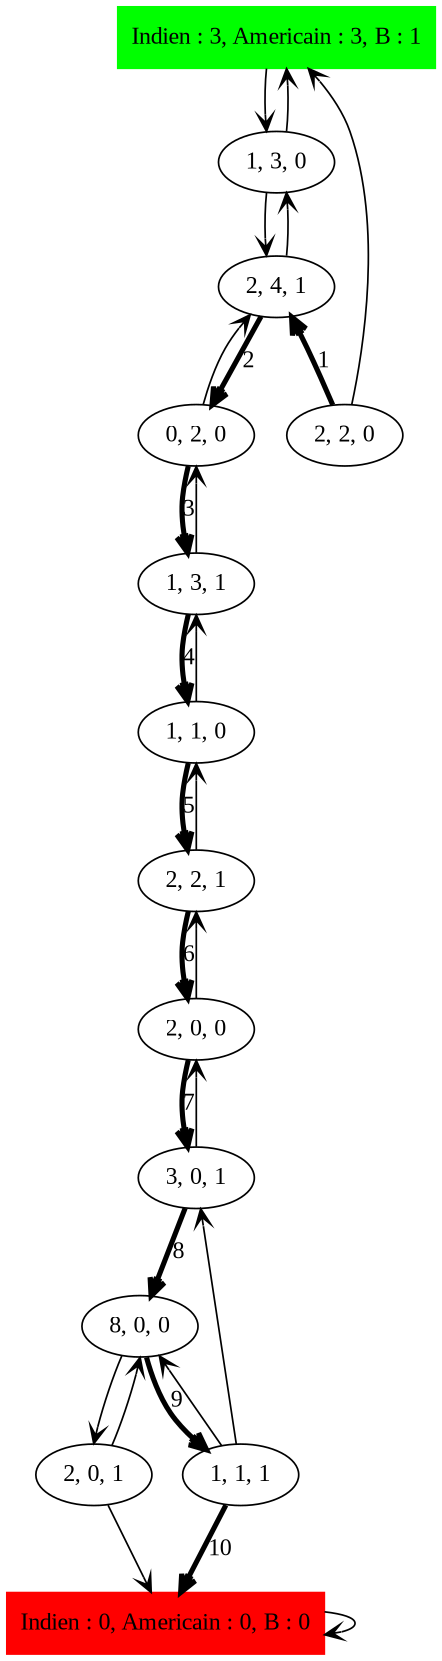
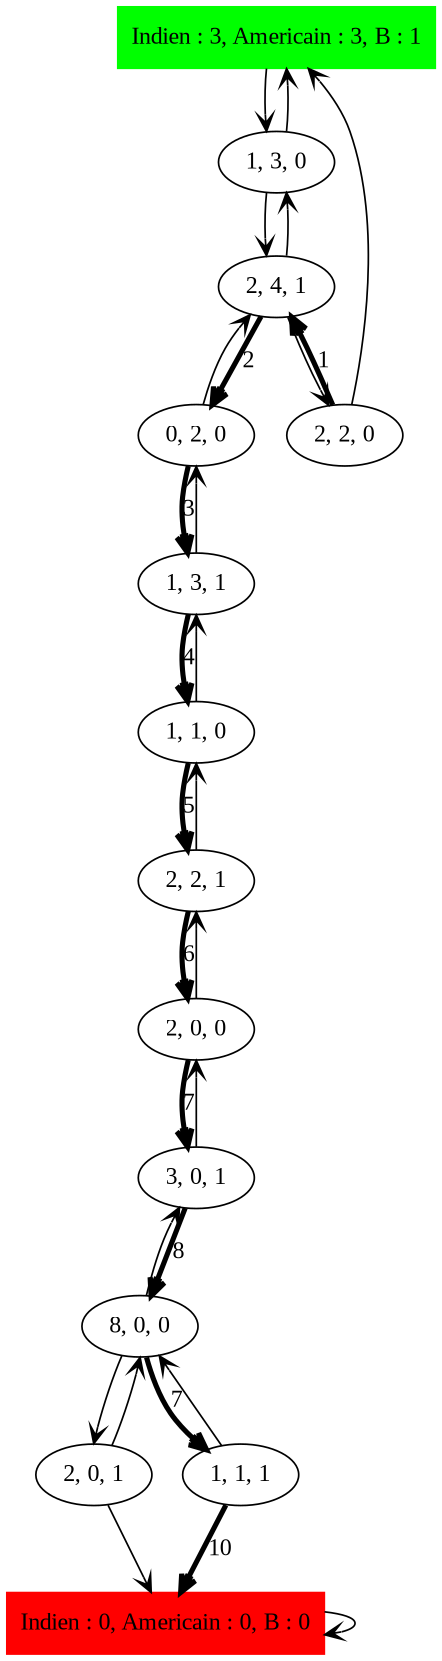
edge "2, 4, 1" -> "2, 2, 0": added
edge "1, 1, 1" -> "3, 0, 1": now "8, 0, 0" -> "3, 0, 1"
edge "8, 0, 0" -> "1, 1, 1": label "9" -> "7"
